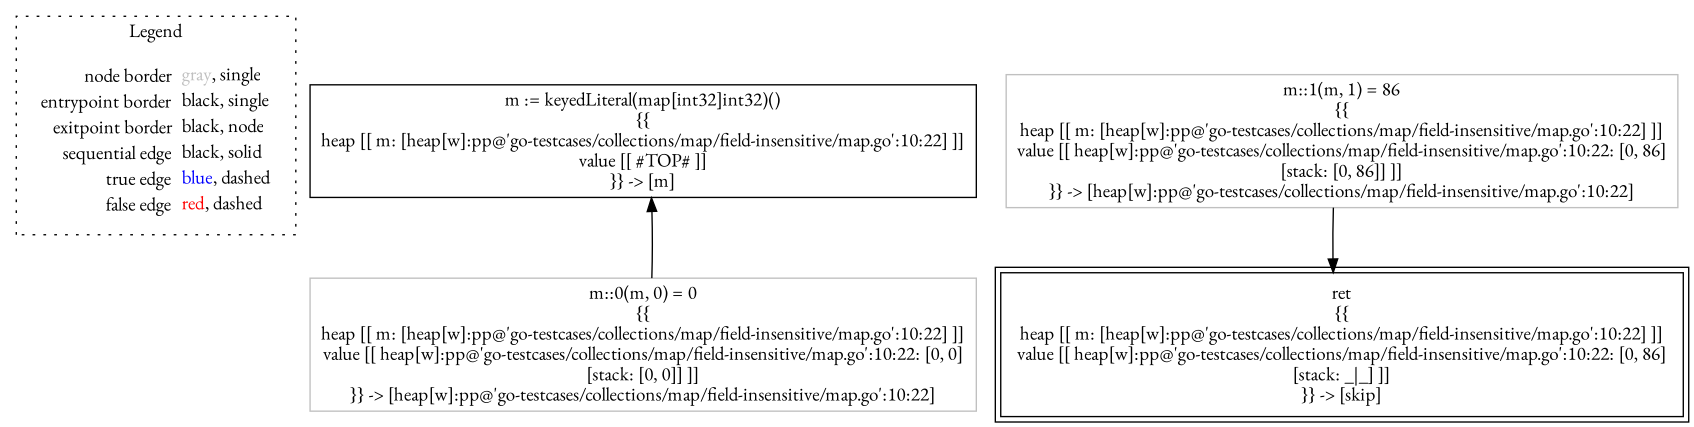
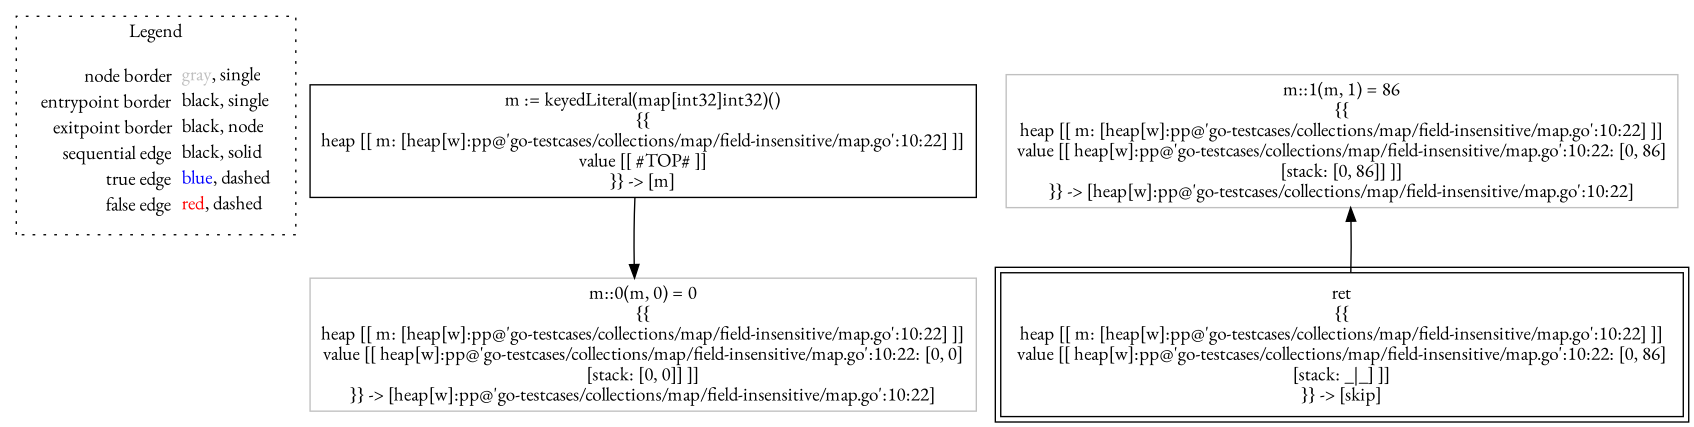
edge "m::1(m, 1) = 86" -> "ret": reversed
edge "m::0(m, 0) = 0" -> "m := keyedLiteral(map[int32]int32)()": reversed
